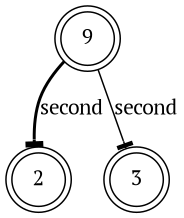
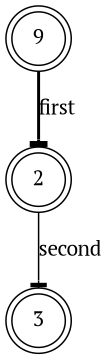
edge "9" -> "3": now "2" -> "3"
edge "9" -> "2": label "second" -> "first"
